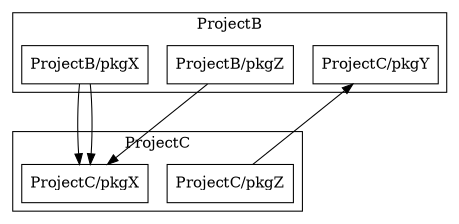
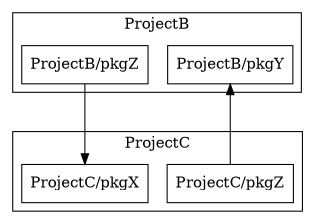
node "ProjectB/pkgX": removed
node "ProjectC/pkgY": label "ProjectC/pkgY" -> "ProjectB/pkgY"
